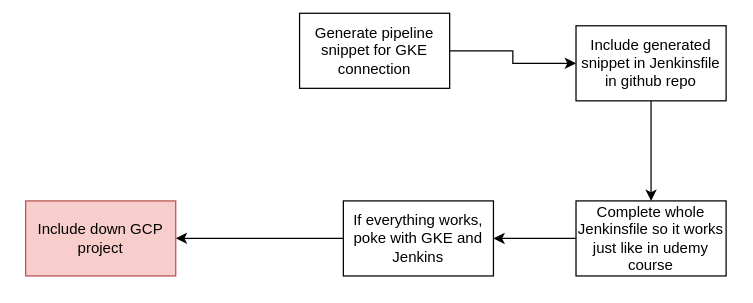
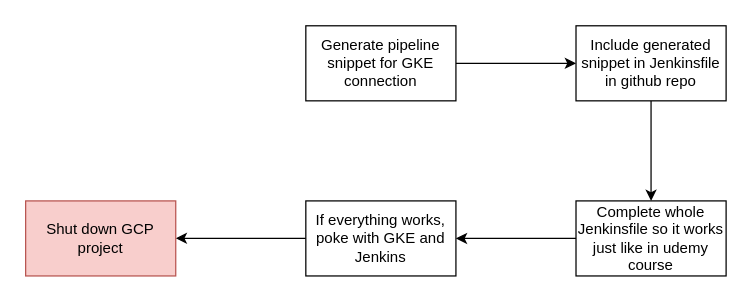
node "Generate pipeline snippet for GKE connection": moved (374, 51) -> (381, 63)
node "Include down GCP project": label "Include down GCP project" -> "Shut down GCP project"
node "If everything works, poke with GKE and Jenkins": moved (418, 238) -> (381, 238)
